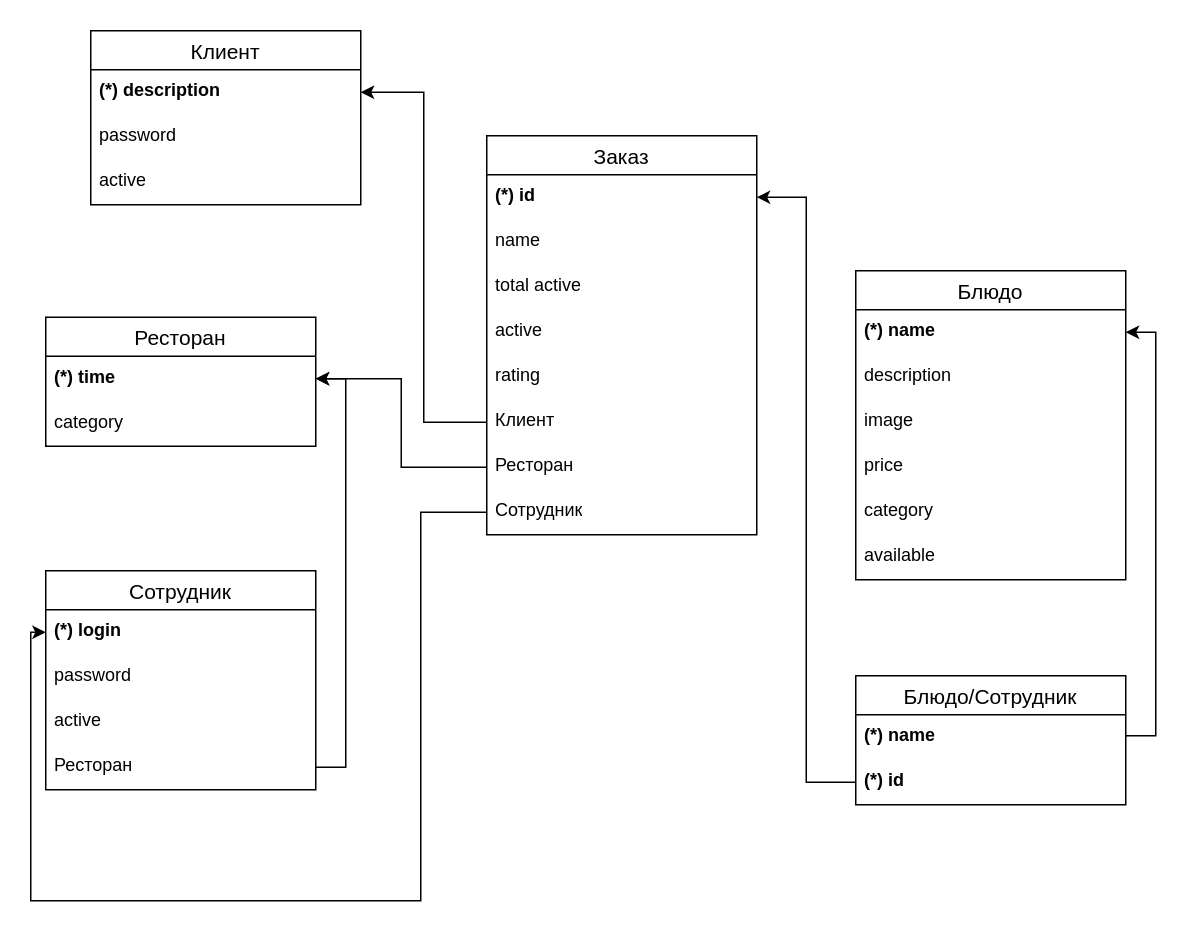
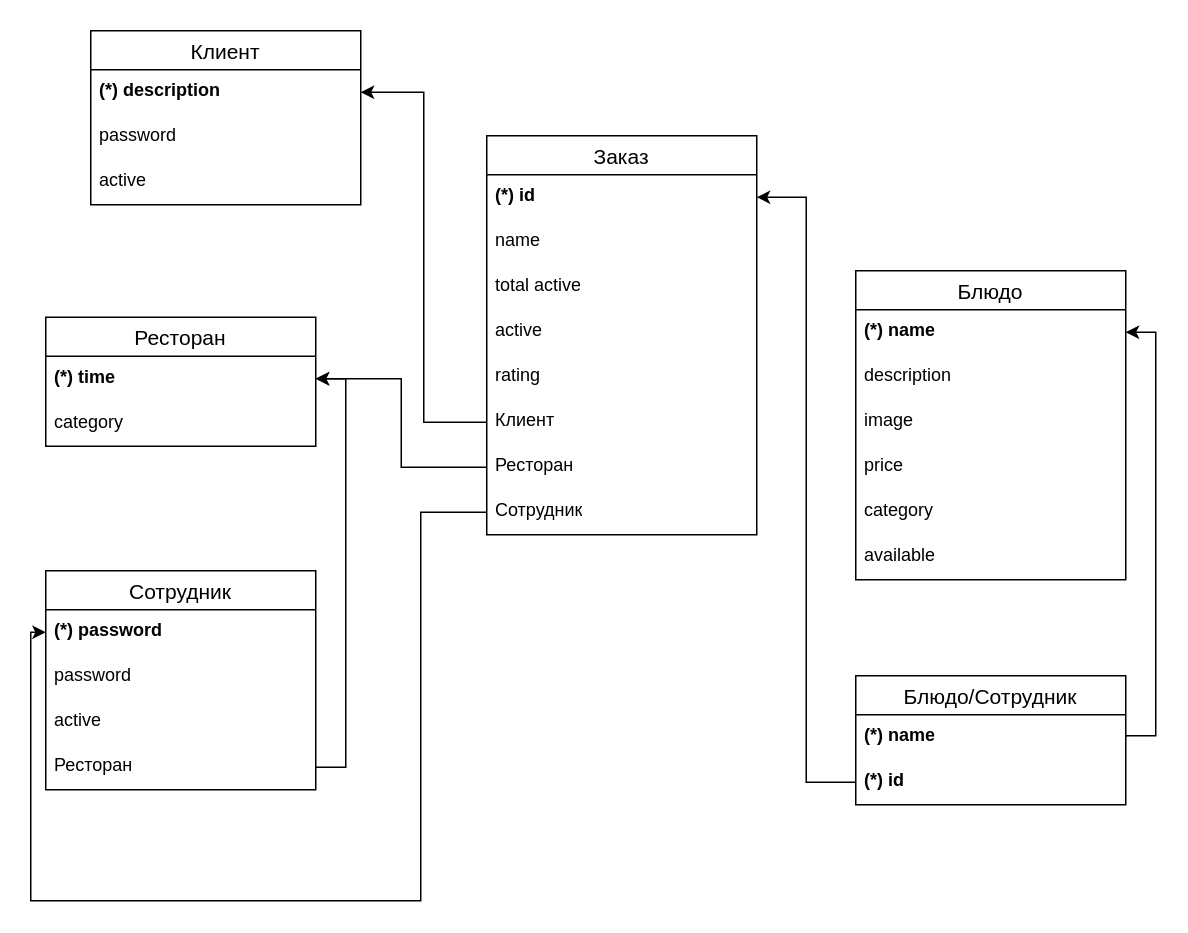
node "(*) login": label "(*) login" -> "(*) password"
